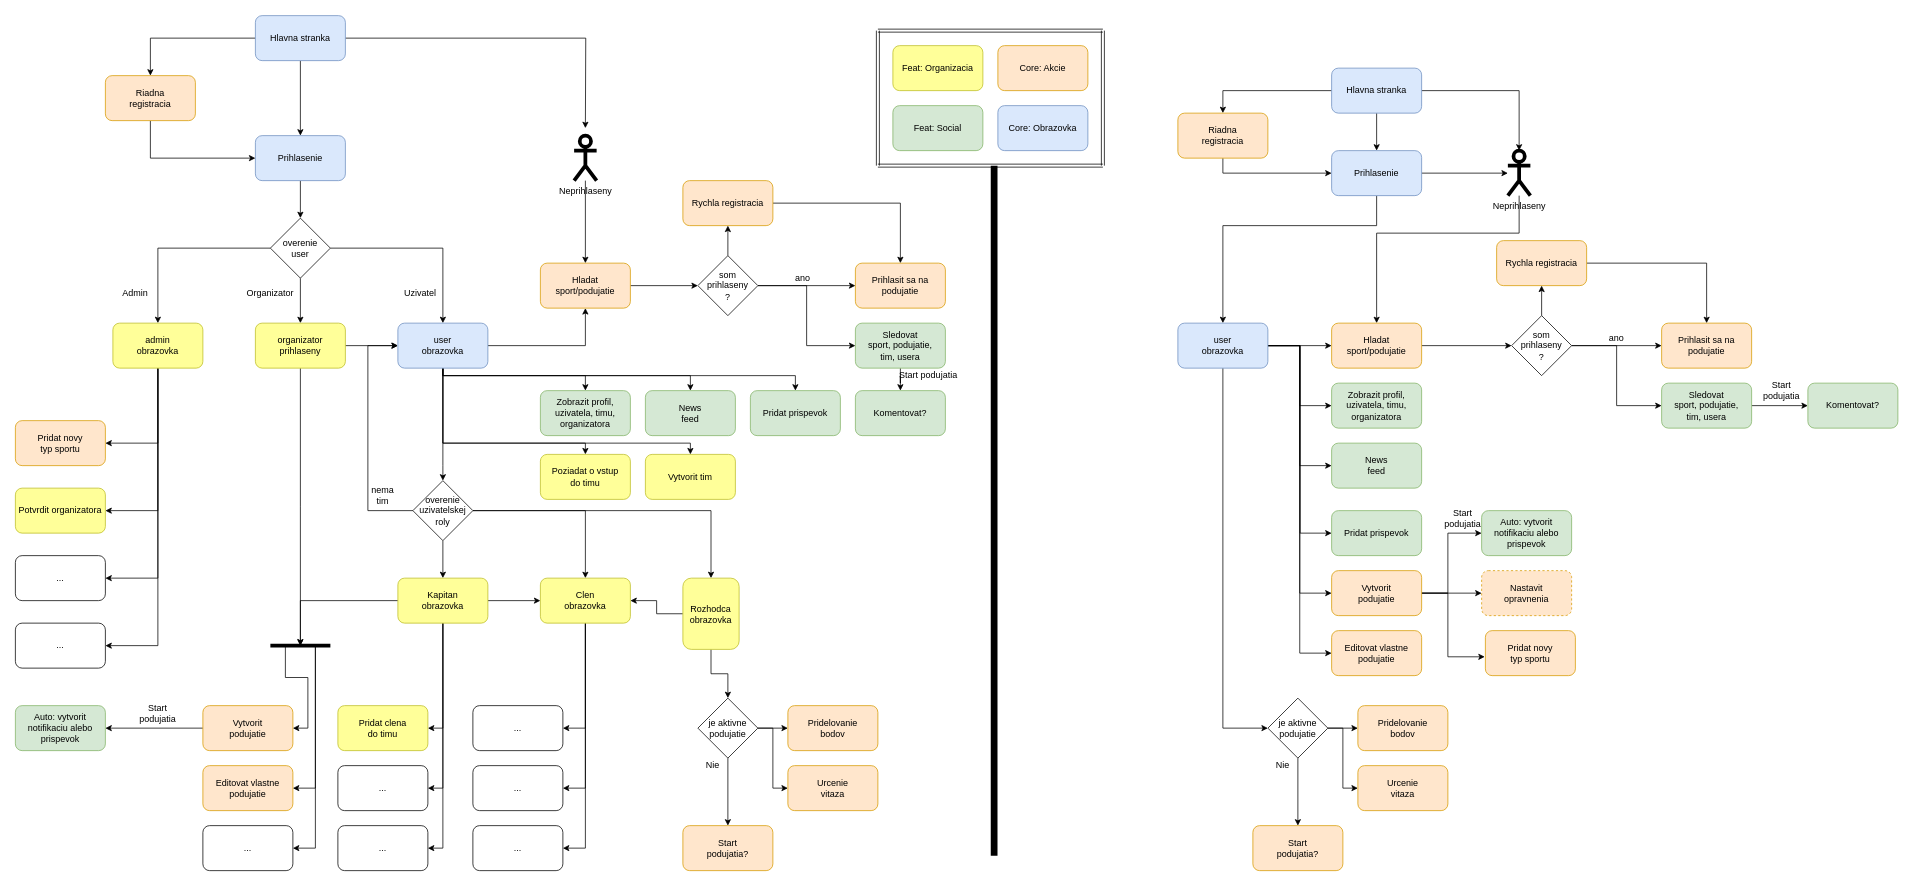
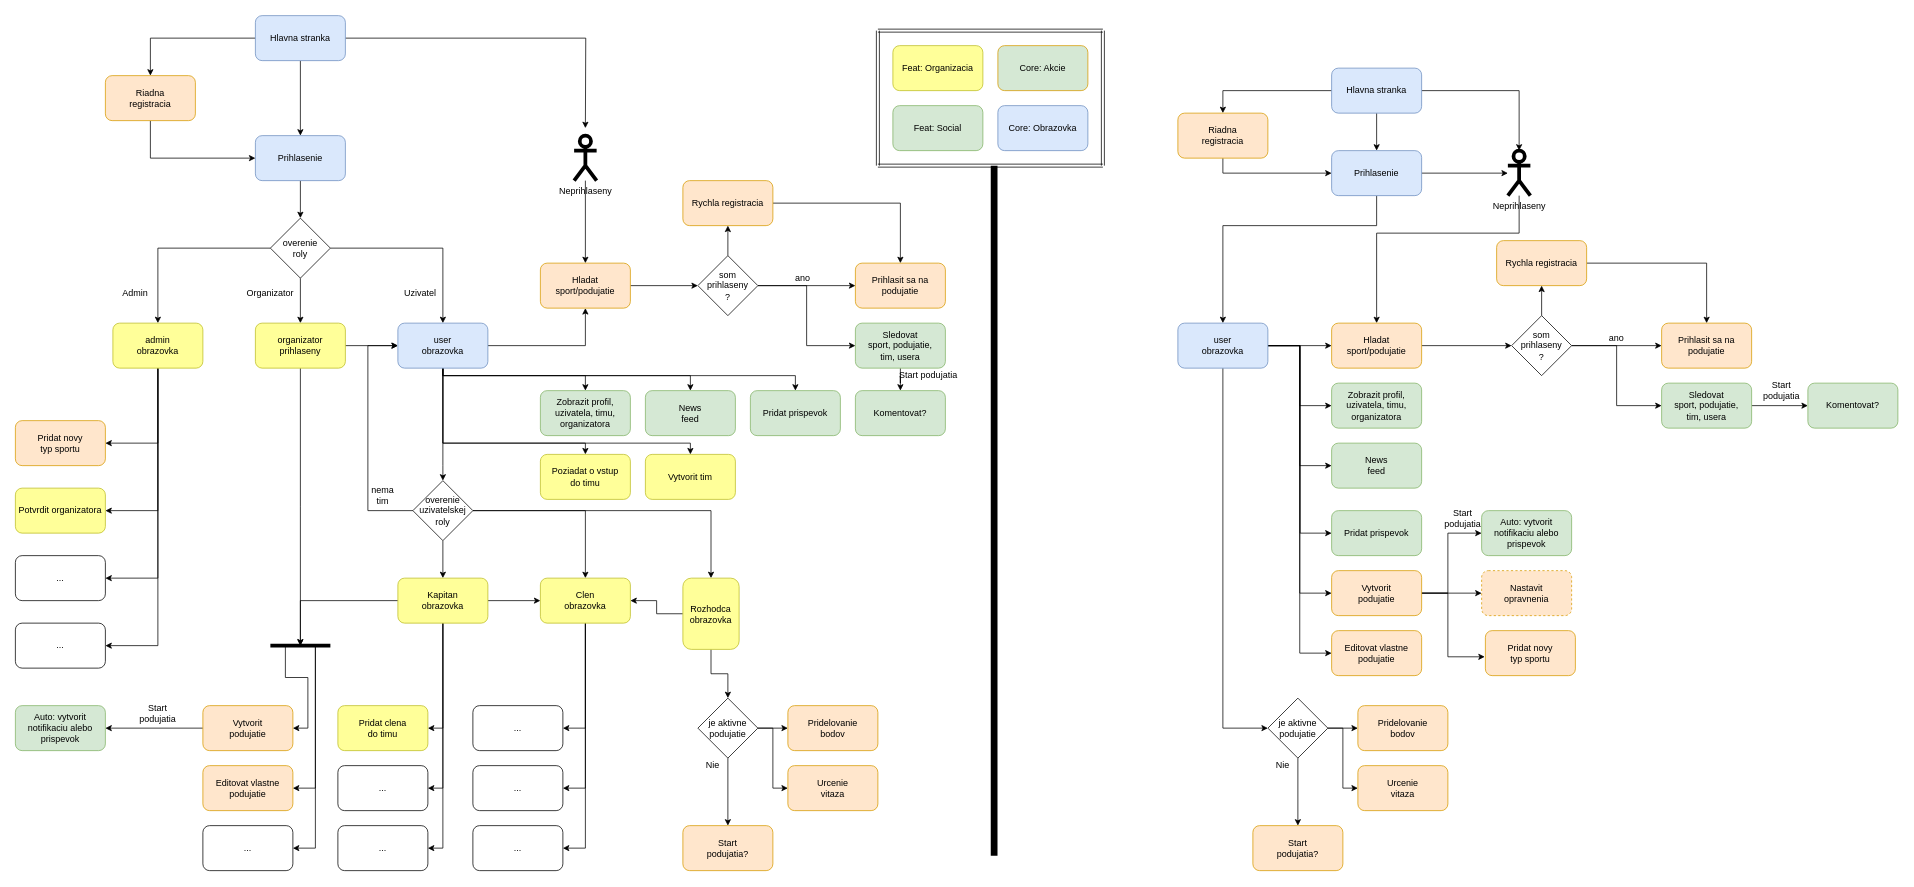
node "Core: Akcie": fillcolor #ffe6cc -> #d5e8d4
node "overenie user": label "overenie user" -> "overenie roly"
